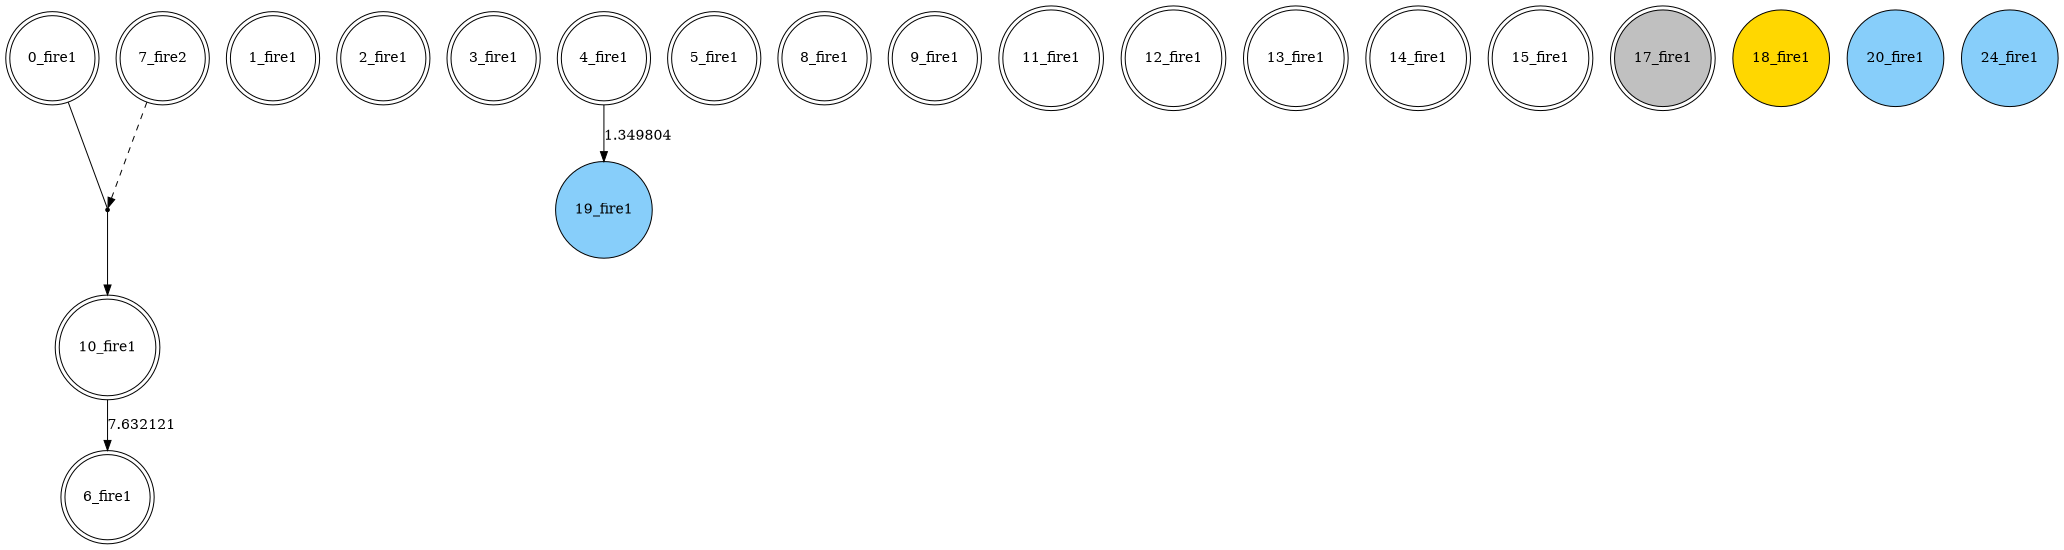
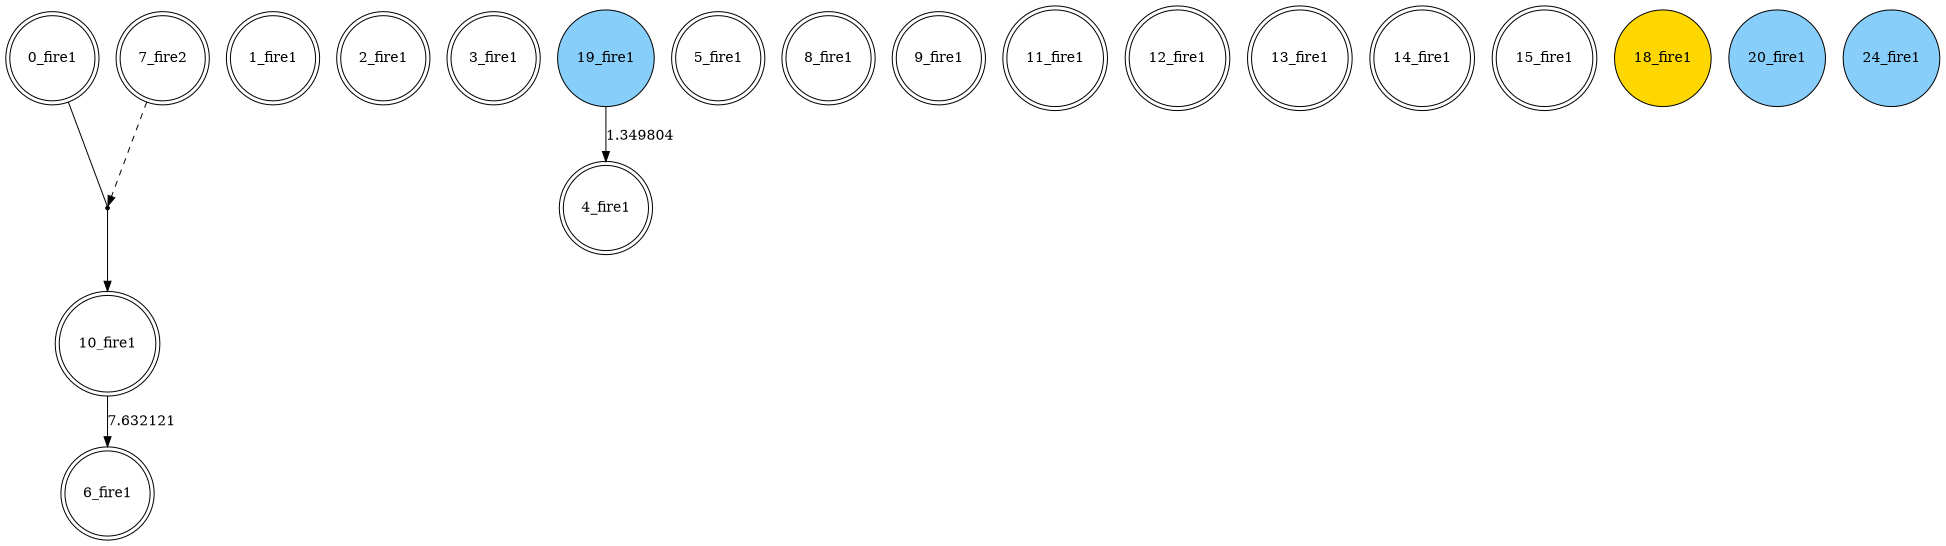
node "17_fire1": removed
edge "4_fire1" -> "19_fire1": reversed
